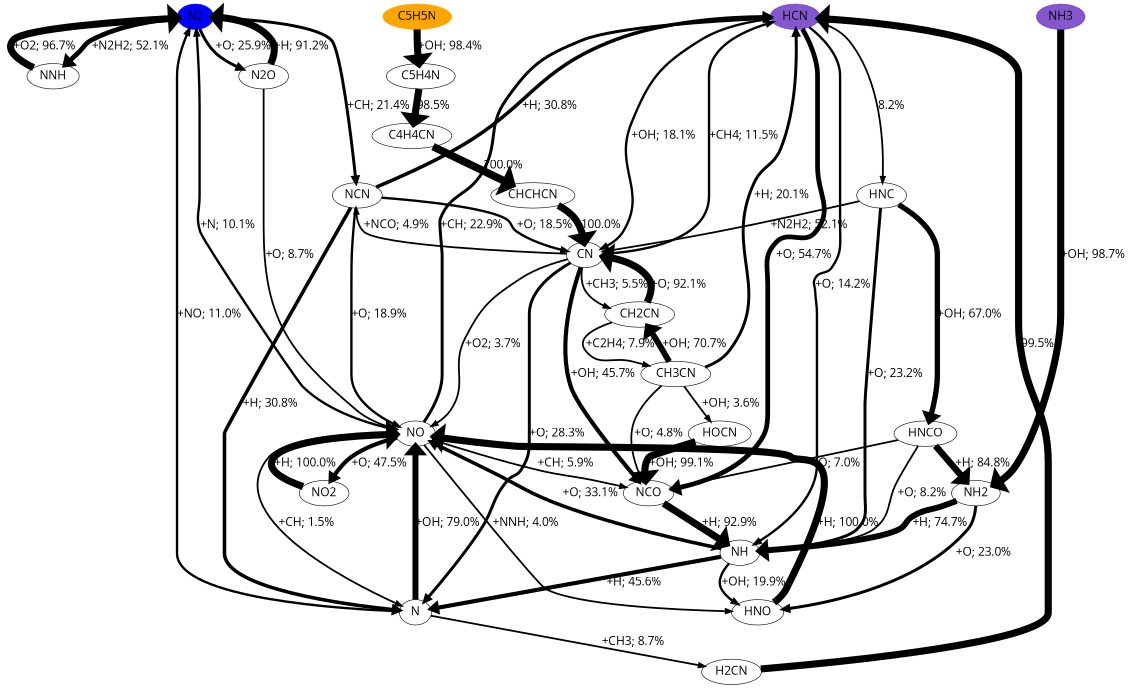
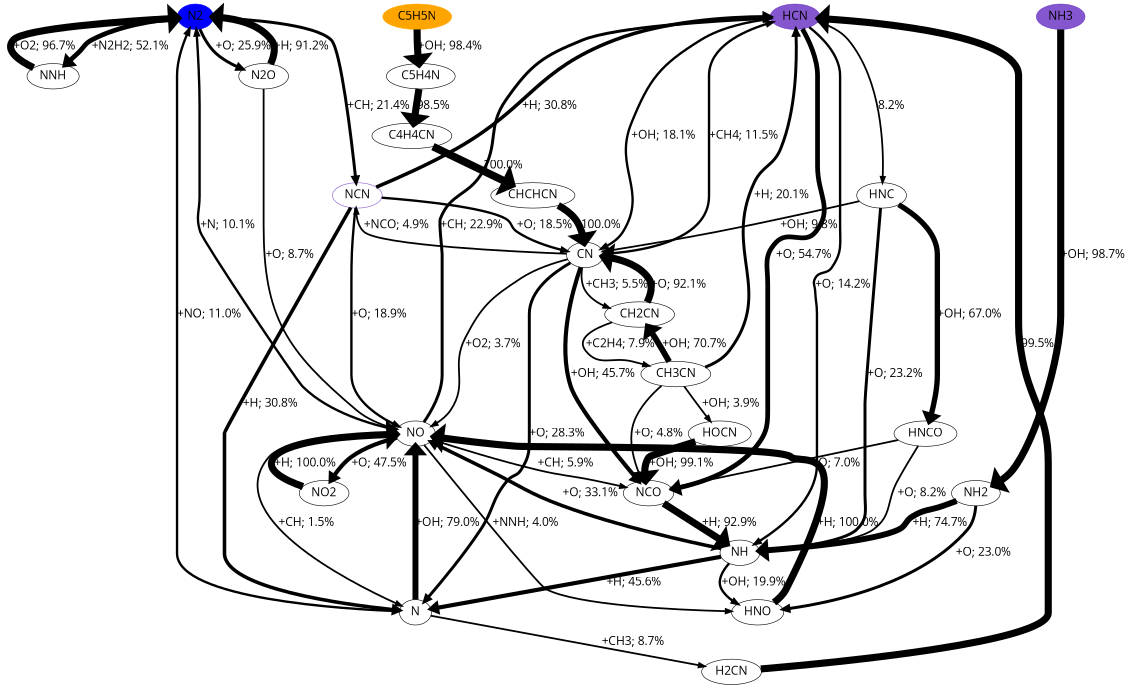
node "NCN": color black -> #500dbab1
edge "HNC" -> "CN": label "+N2H2; 52.1%" -> "+OH; 9.8%"
edge "CH3CN" -> "HOCN": label "+OH; 3.6%" -> "+OH; 3.9%"
edge "HNCO" -> "NH2": removed, label "+H; 84.8%"
